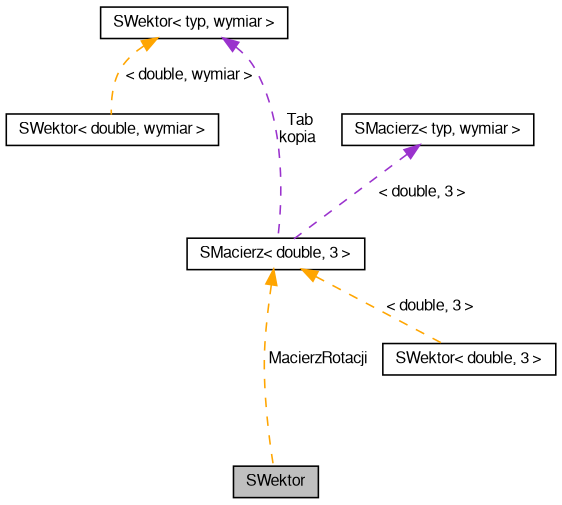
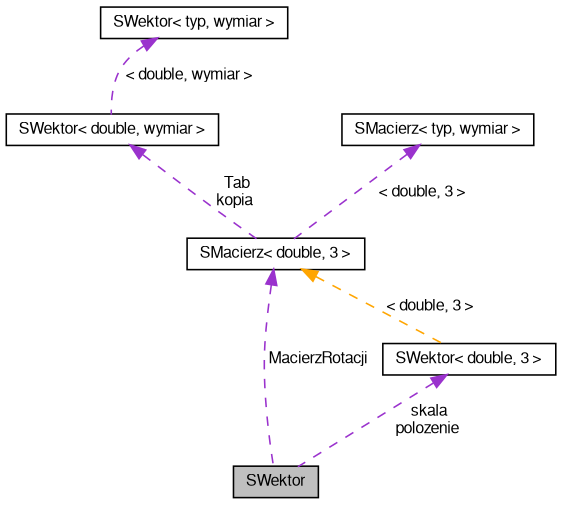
edge "SWektor< double, wymiar >" -> "SWektor< typ, wymiar >": color orange -> darkorchid3
edge "SMacierz< double, 3 >" -> "SWektor< typ, wymiar >": now "SMacierz< double, 3 >" -> "SWektor< double, wymiar >"
edge "SWektor" -> "SMacierz< double, 3 >": color orange -> darkorchid3
edge "SWektor" -> "SWektor< double, 3 >": added, label "skala polozenie"
